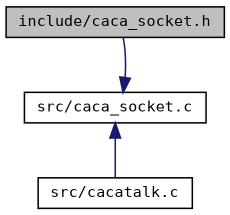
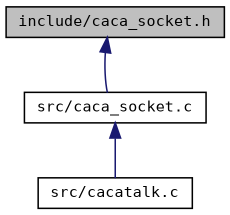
edge "include/caca_socket.h" -> "src/caca_socket.c": reversed
